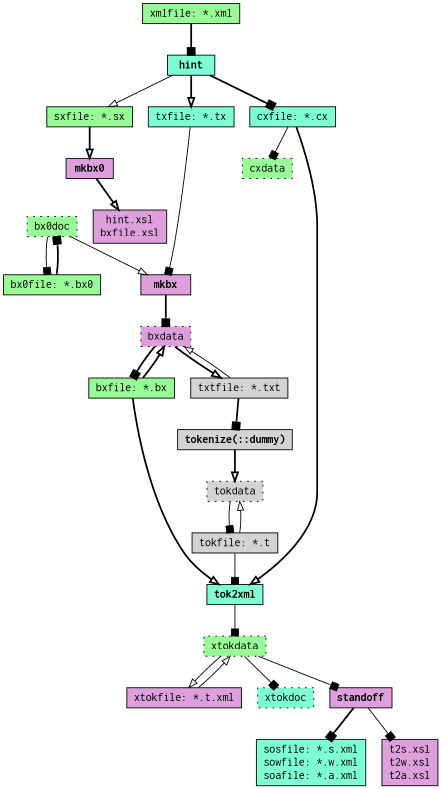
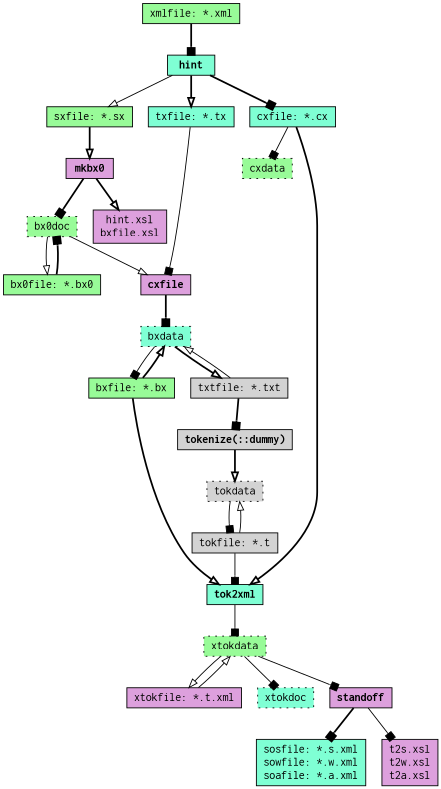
edge "mkbx0" -> "bx0doc": added
edge "bx0doc" -> "bx0file: *.bx0": arrowhead box -> onormal
node "mkbx": label "mkbx" -> "cxfile"
node "bxdata": fillcolor plum -> aquamarine
edge "bxdata" -> "bxfile: *.bx": style bold -> solid
